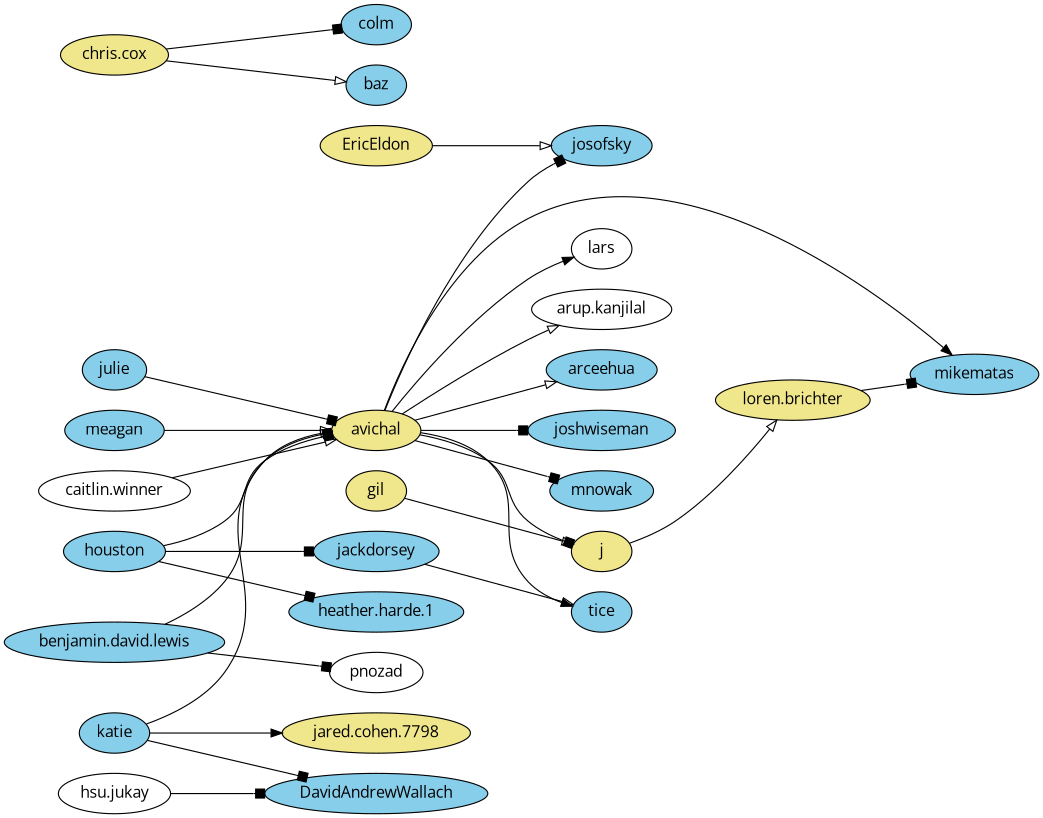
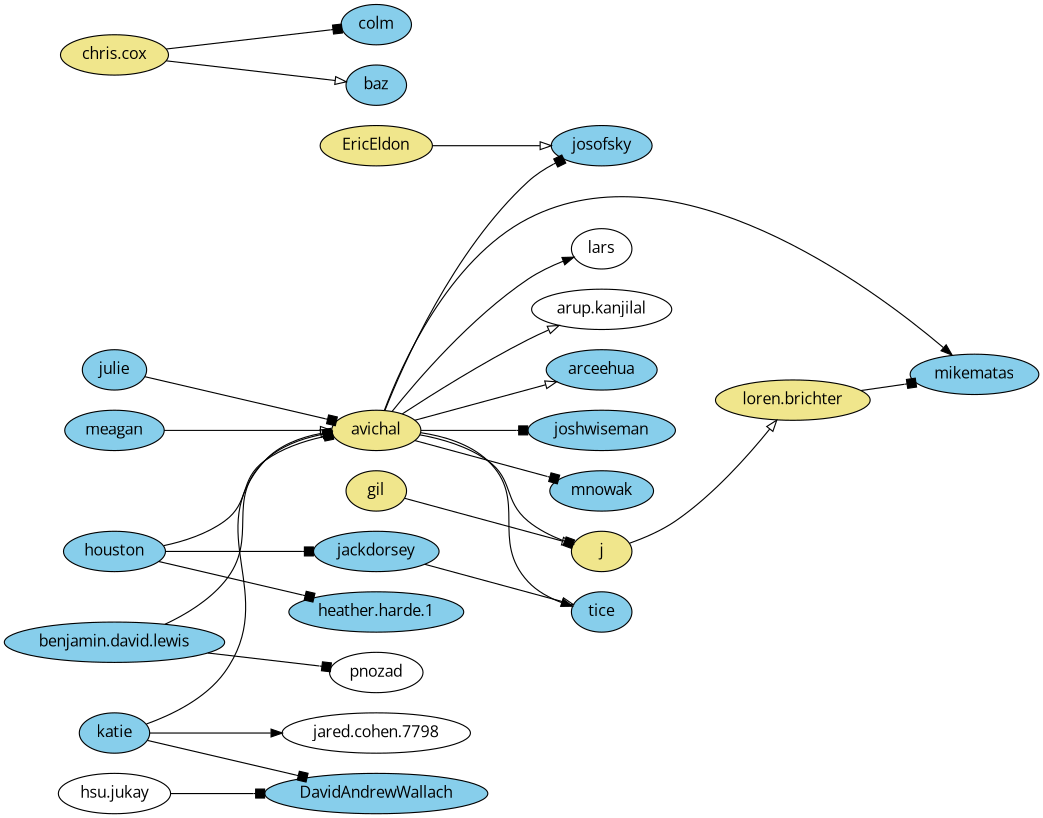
node "caitlin.winner": removed
node "jared.cohen.7798": fillcolor khaki -> white
